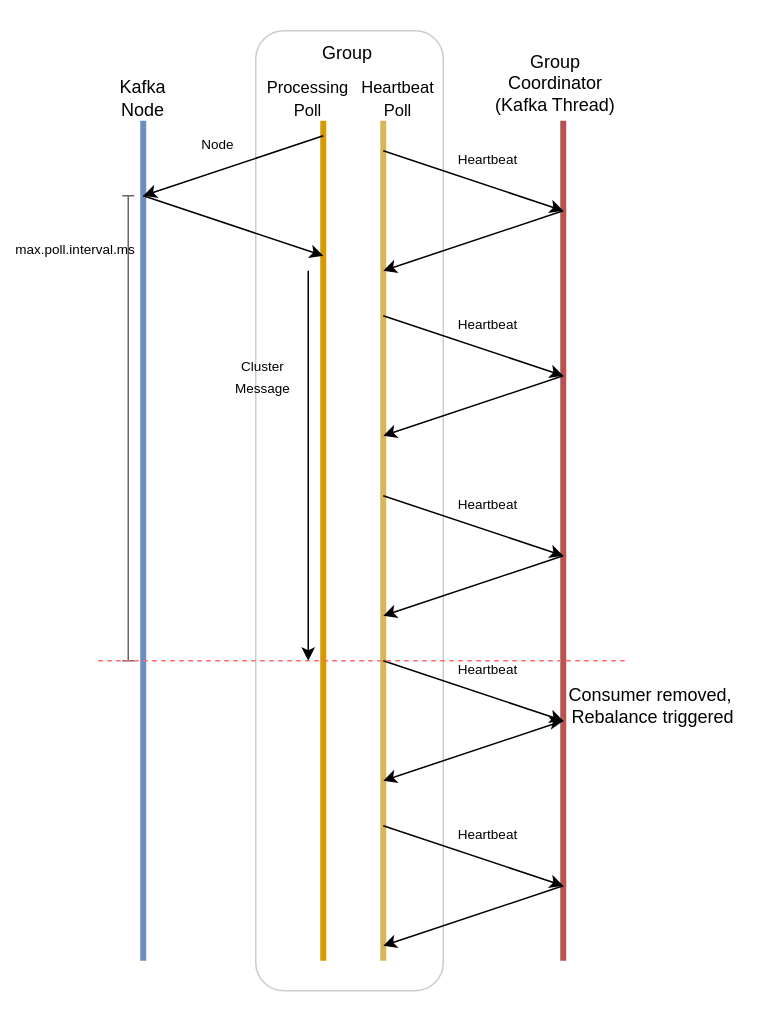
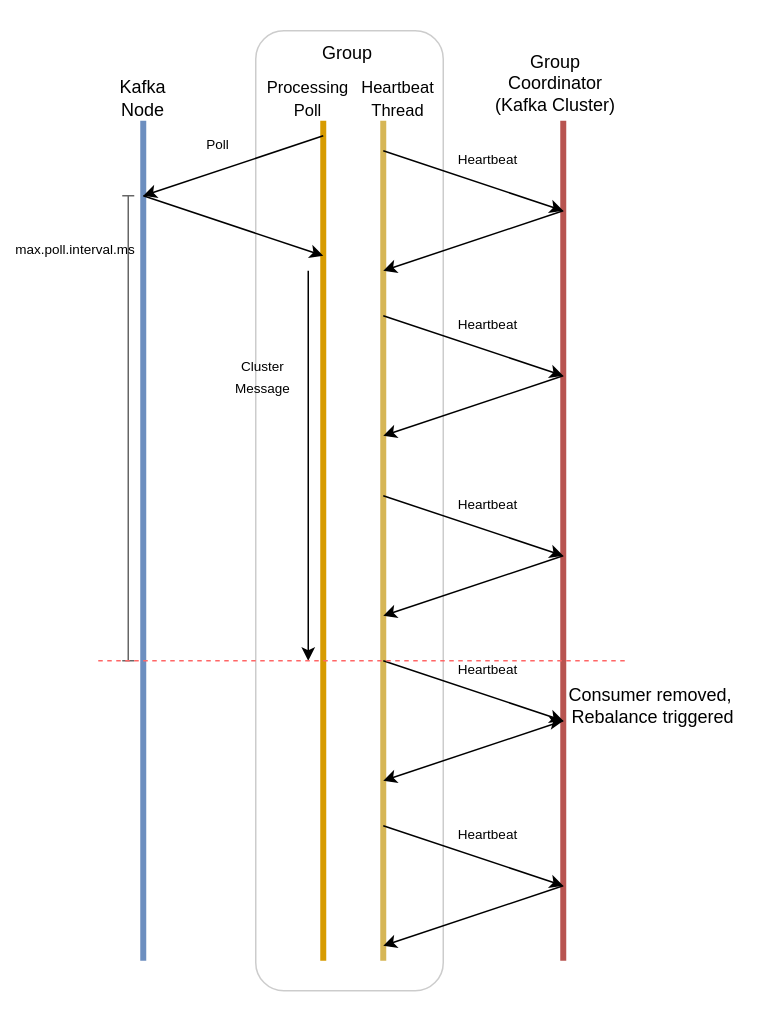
node "Group Coordinator (Kafka Thread)": label "Group Coordinator (Kafka Thread)" -> "Group Coordinator (Kafka Cluster)"
node "Heartbeat Poll": label "Heartbeat Poll" -> "Heartbeat Thread"
node "Node": label "Node" -> "Poll"
